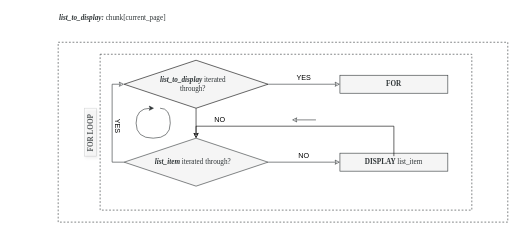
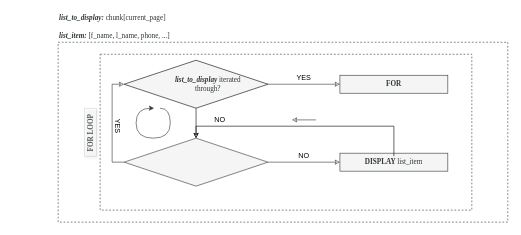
node "list_item: [f_name, l_name, phone, ...]": added
node "list_to_display iterated through?": moved (193, 84) -> (208, 84)
node "list_item iterated through?": removed
